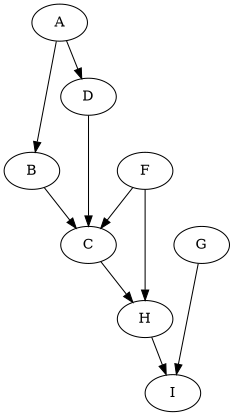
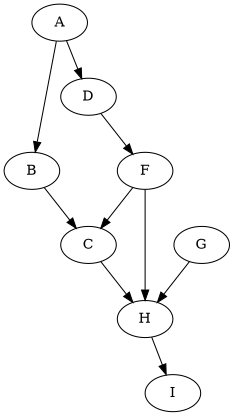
edge "D" -> "C": now "D" -> "F"
edge "G" -> "I": now "G" -> "H"
